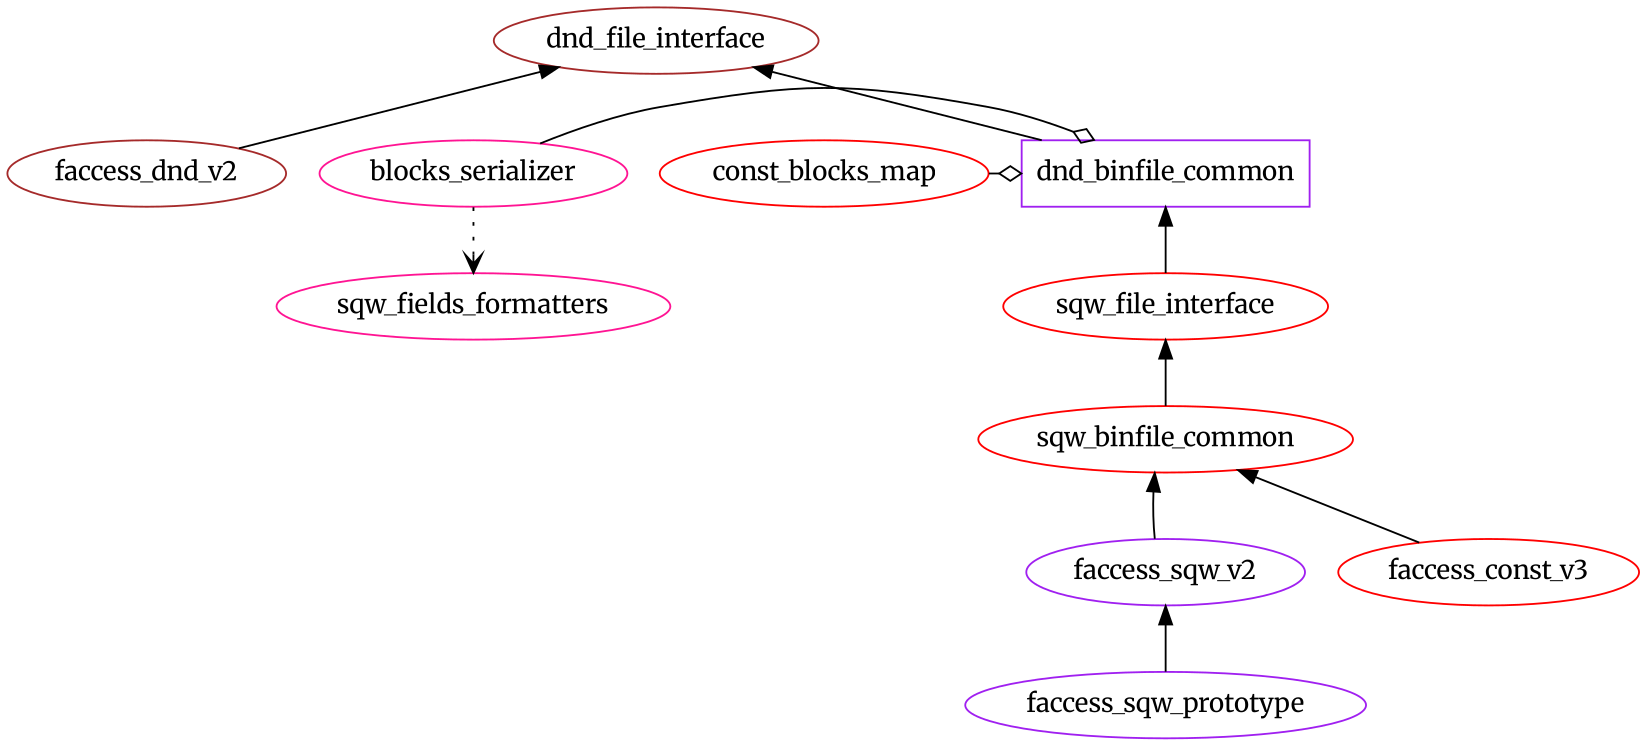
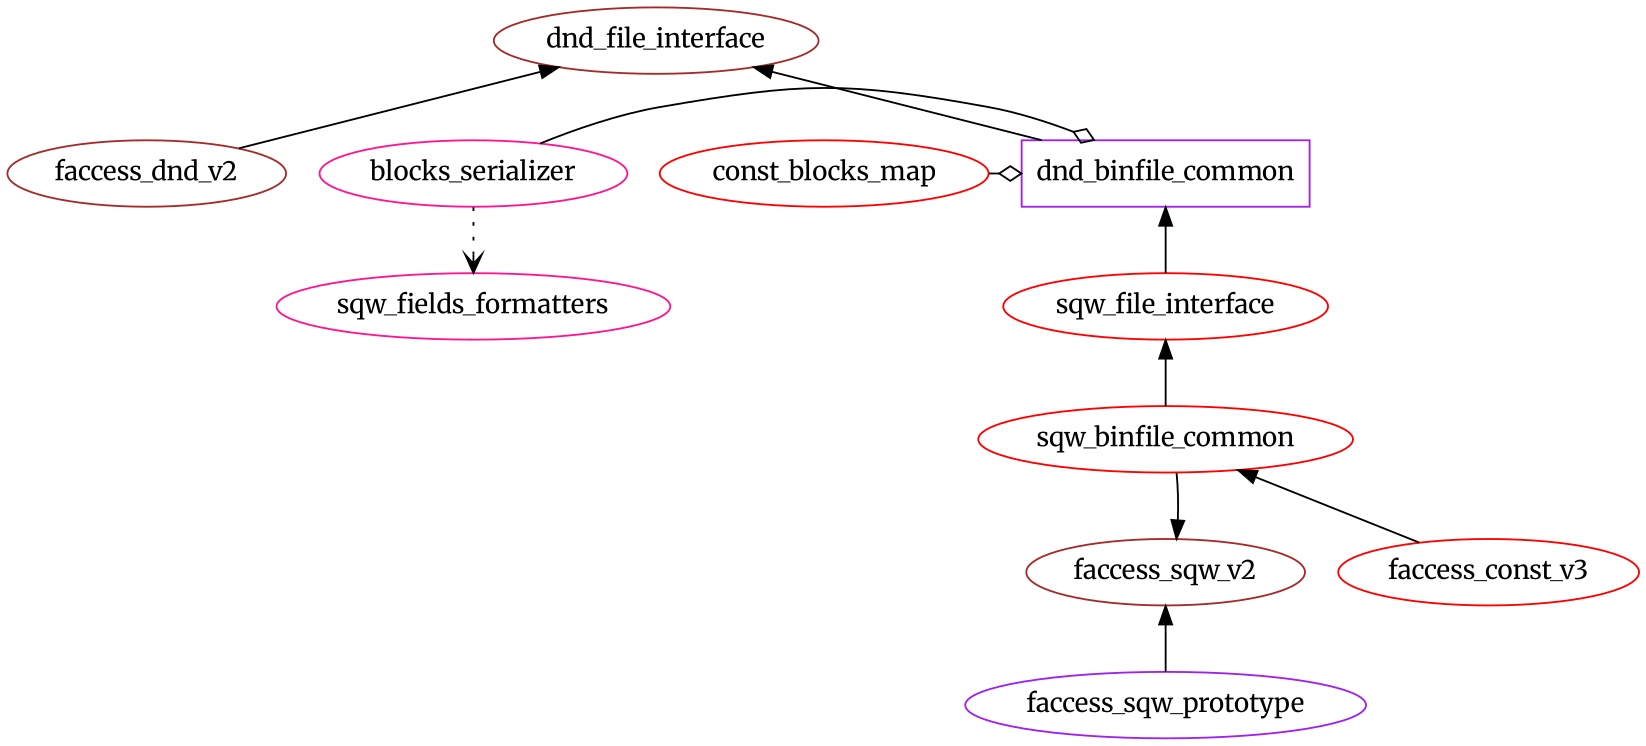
edge "faccess_sqw_v2" -> "sqw_binfile_common": reversed
node "faccess_sqw_v2": color purple -> brown
